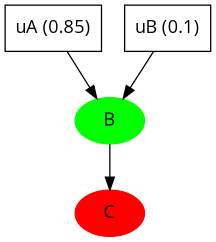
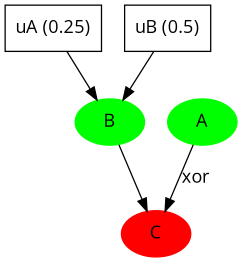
node "uA (0.85)": label "uA (0.85)" -> "uA (0.25)"
node "uB (0.1)": label "uB (0.1)" -> "uB (0.5)"
node "A": added
